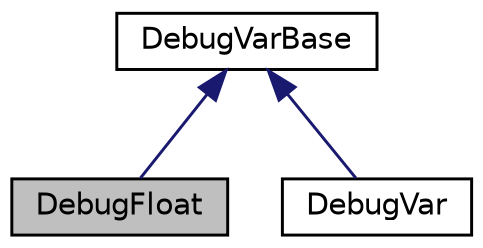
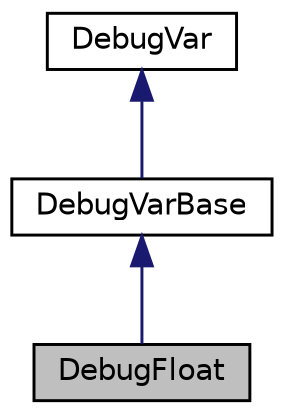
edge "DebugVar" -> "DebugVarBase": reversed
